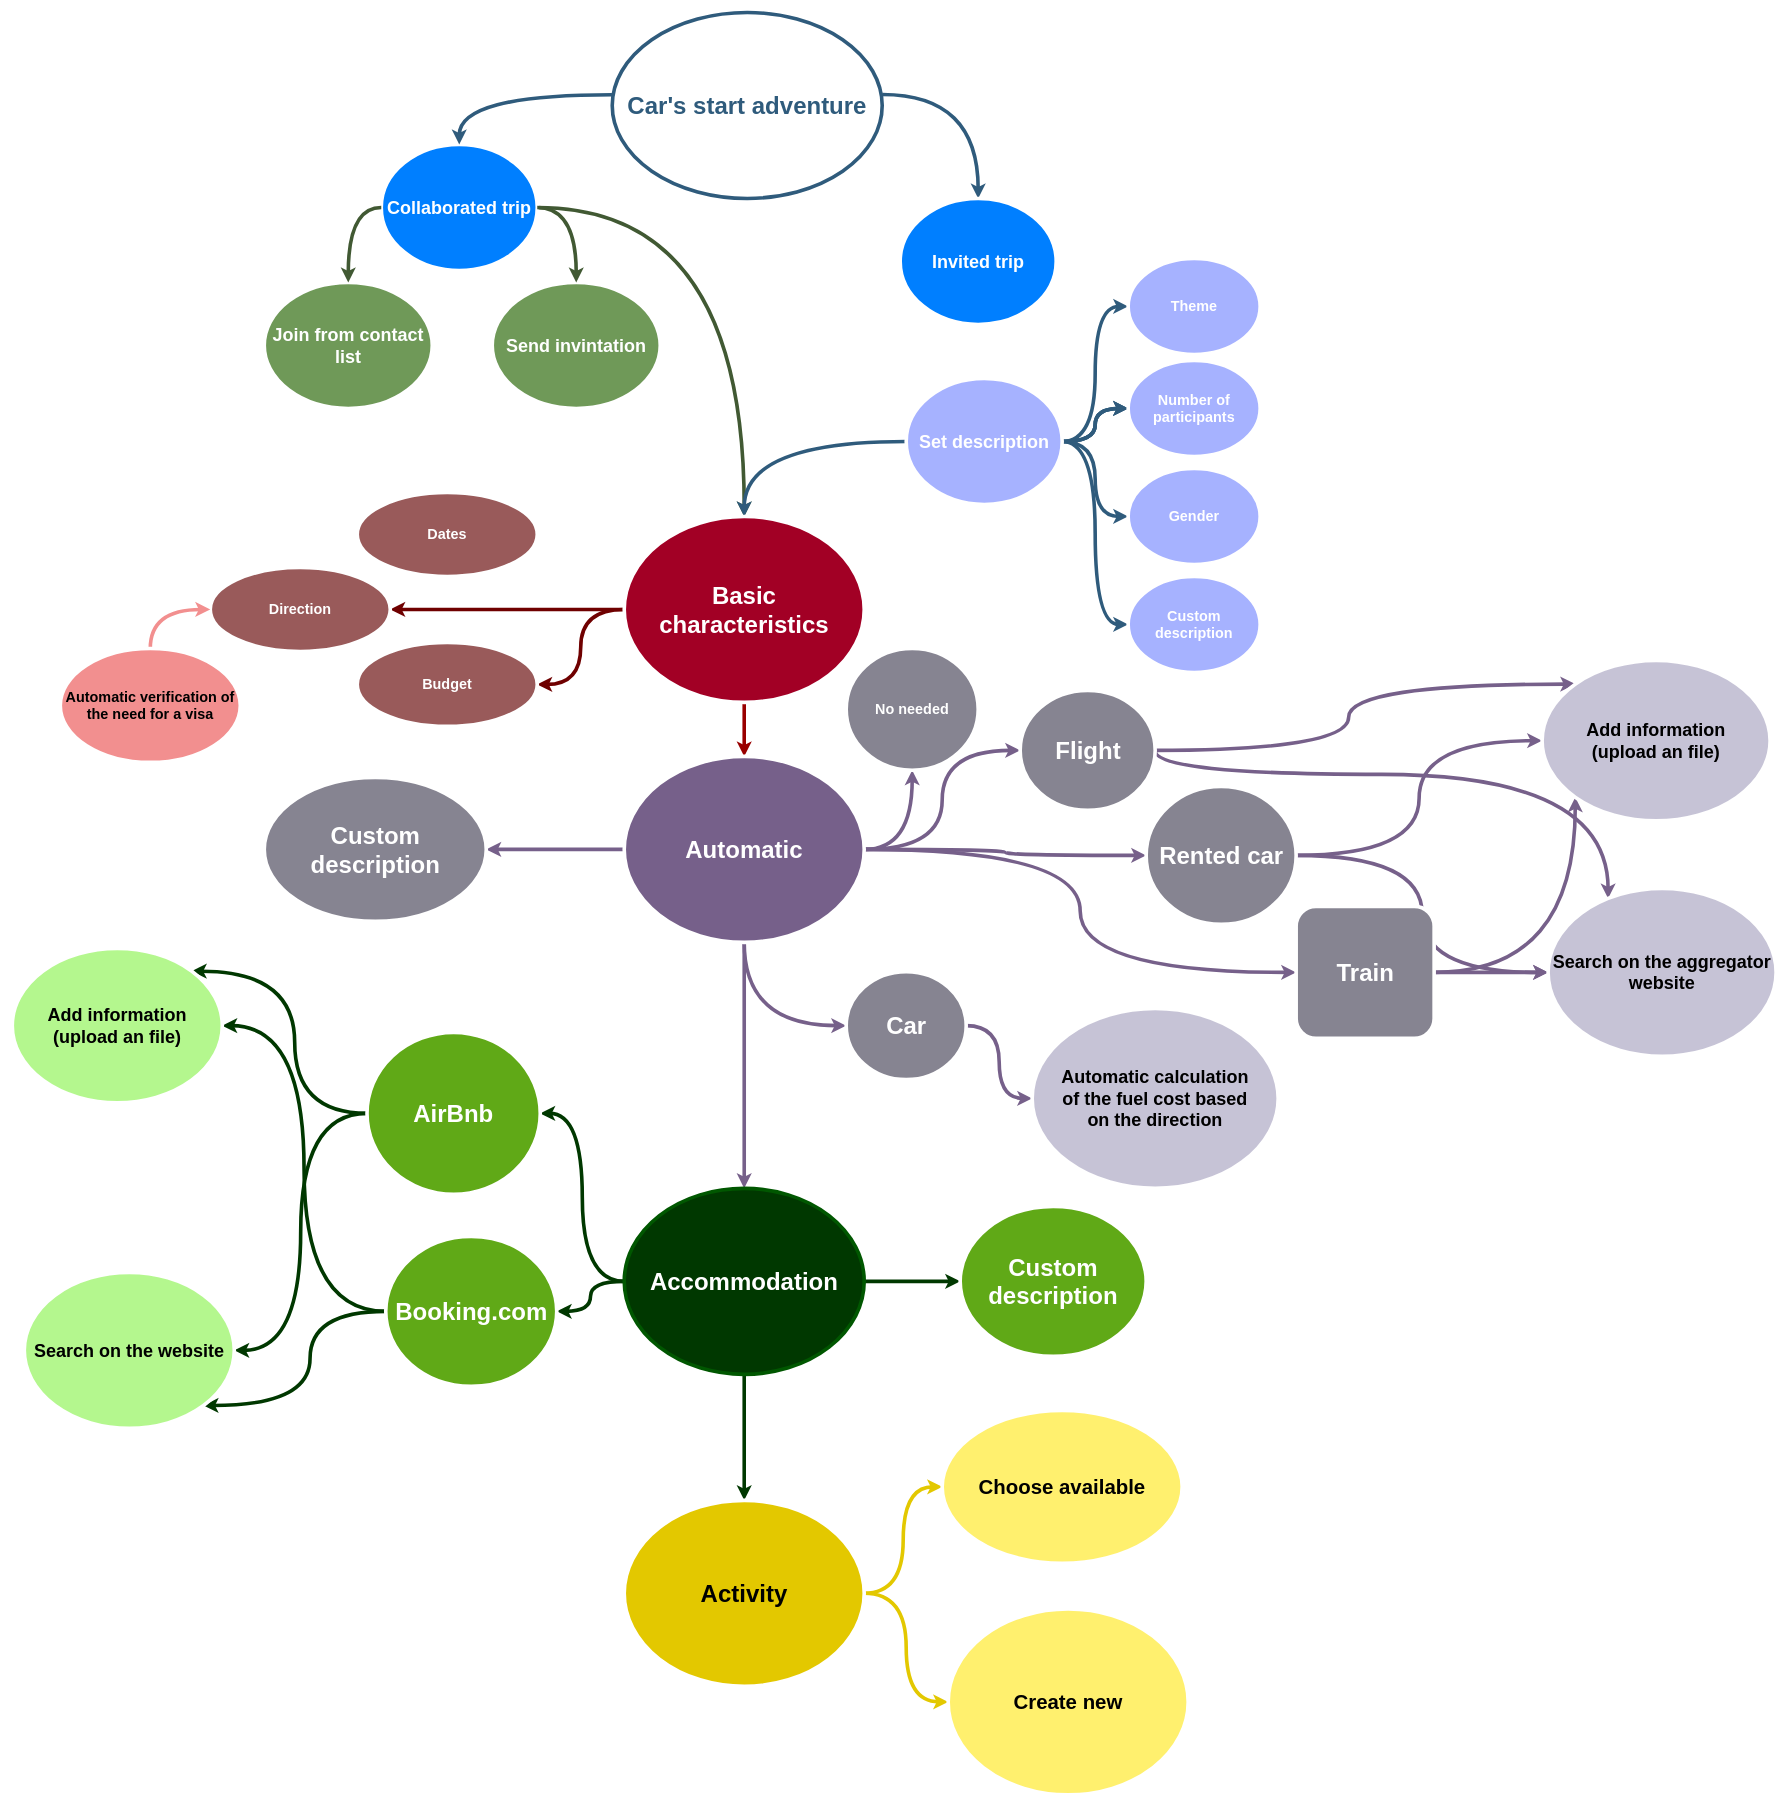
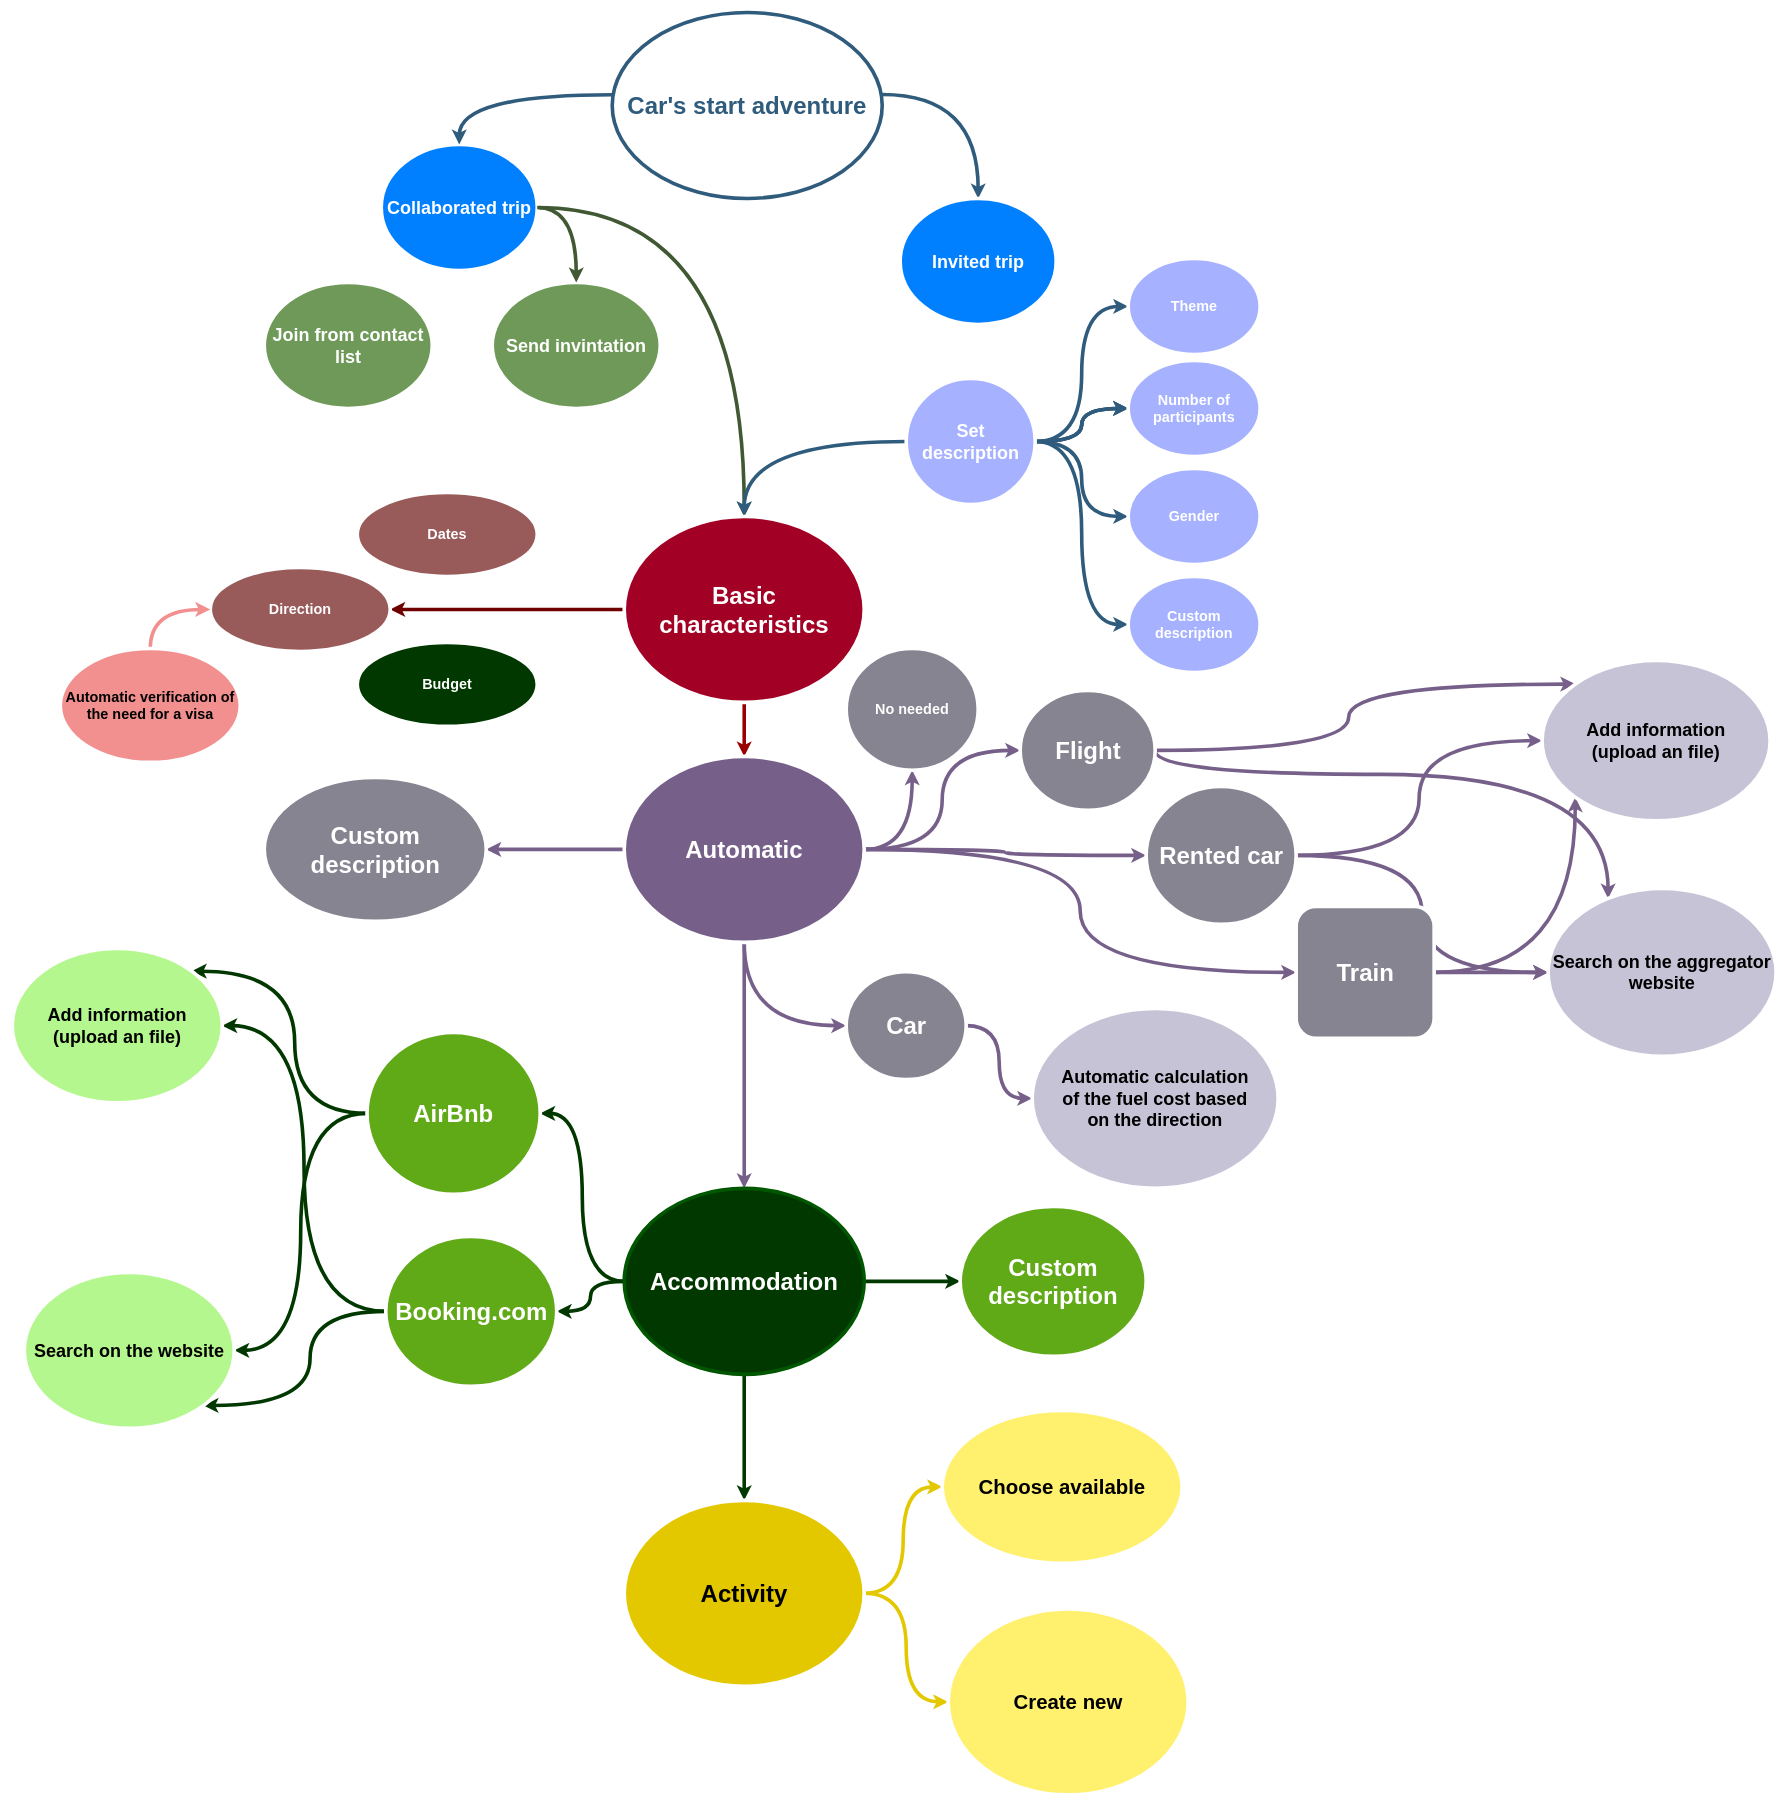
edge "Collaborated trip" -> "Join from contact list": removed
node "Set description": size 156x126 -> 129x126
edge "Basic characteristics" -> "Budget": removed
node "Budget": fillcolor #995a5a -> #003800
